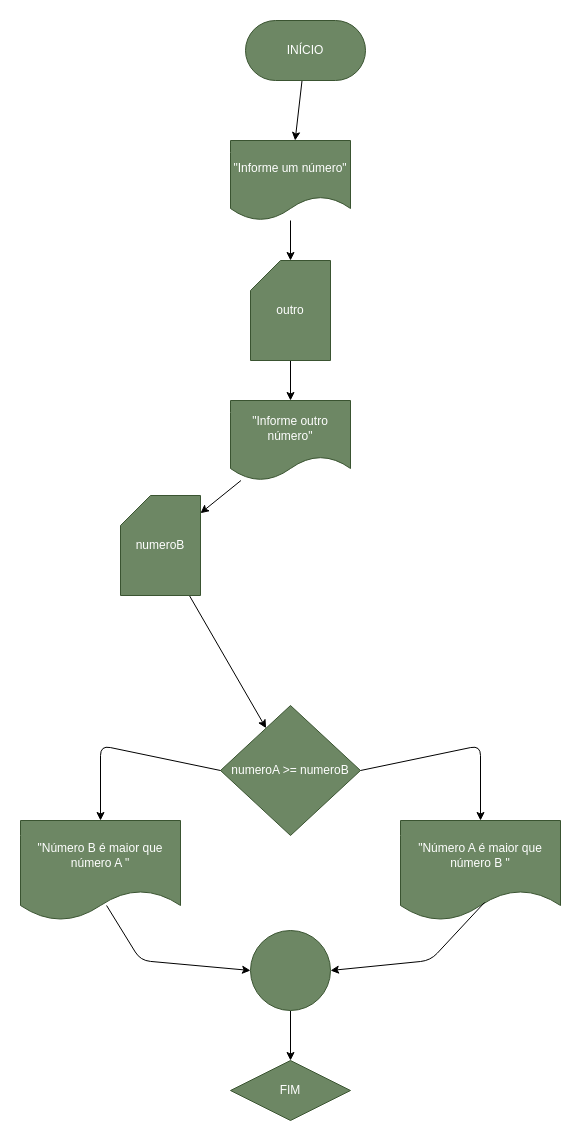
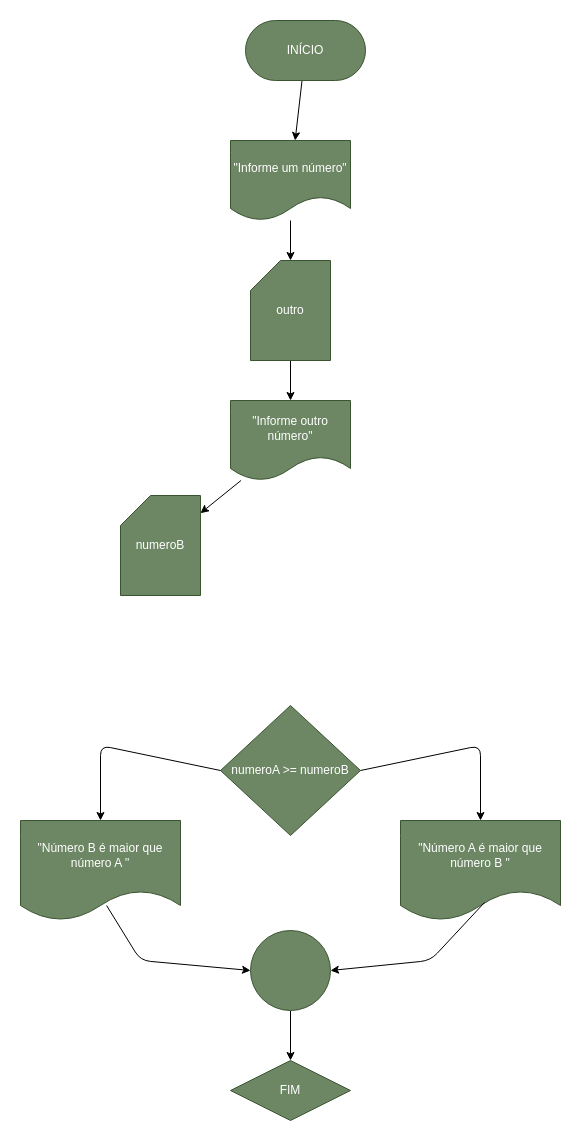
edge "numeroB" -> "numeroA >= numeroB": removed
